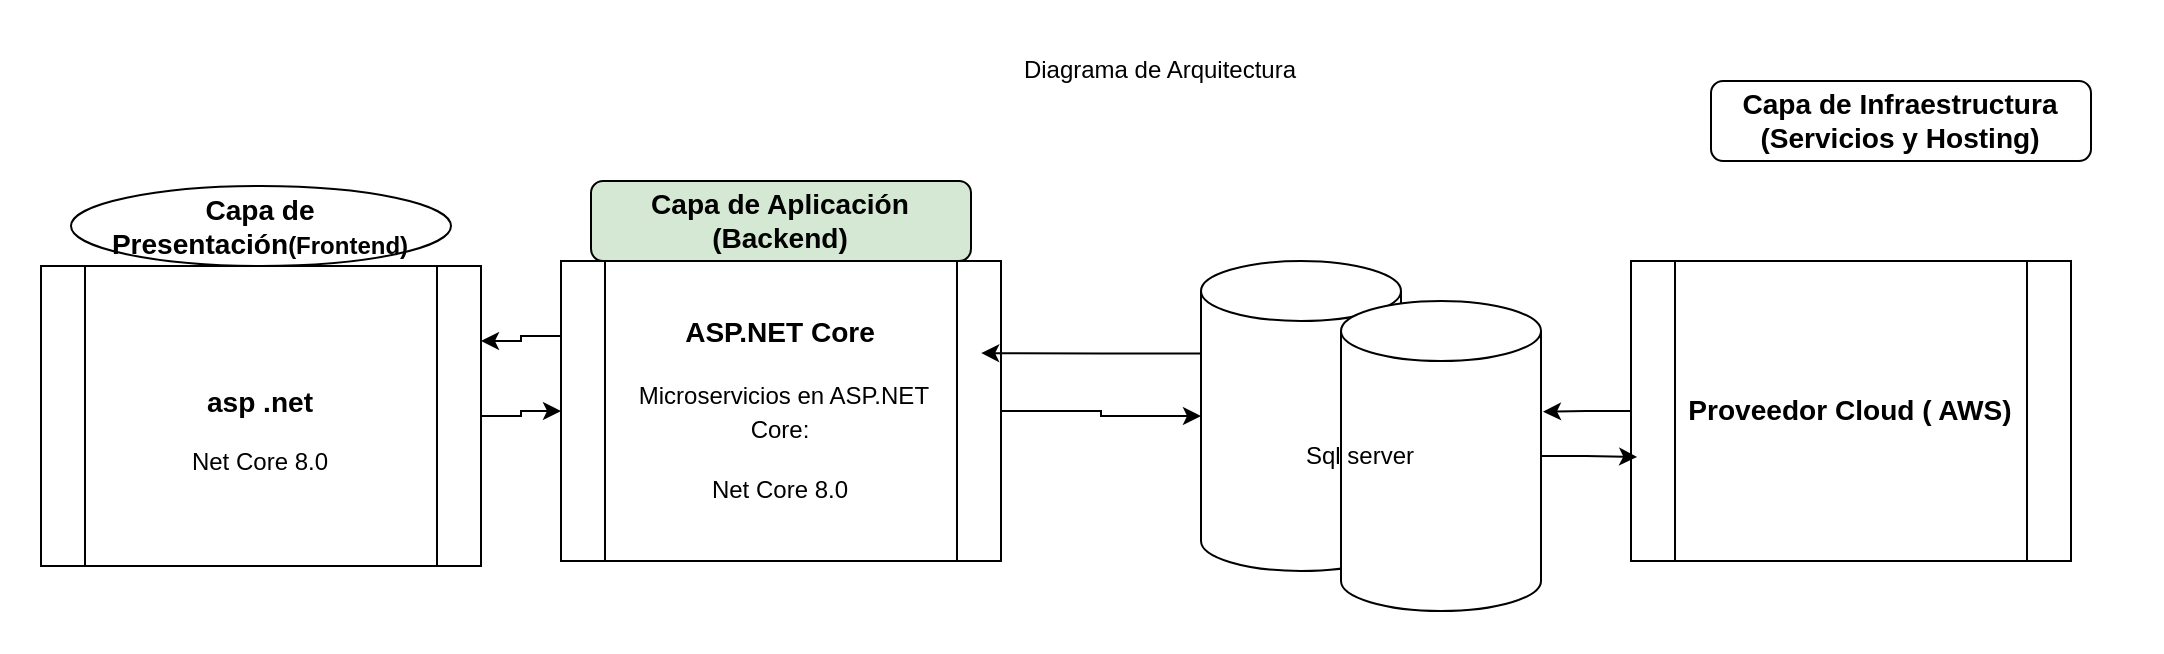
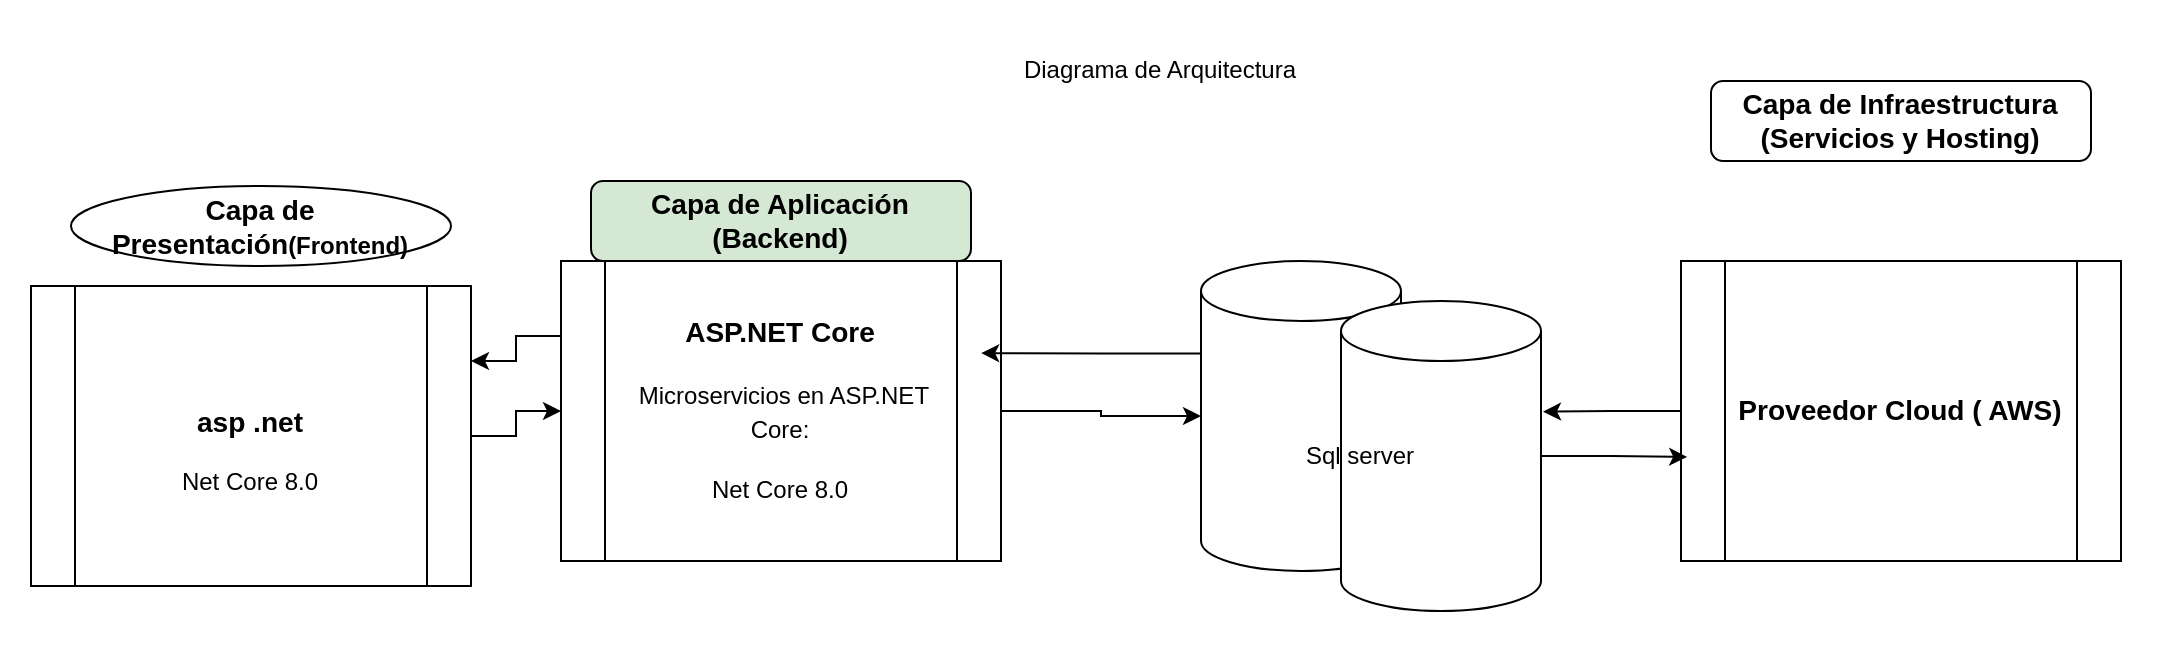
node "Proveedor Cloud ( AWS)": moved (1851, 411) -> (1901, 411)
node "asp .net Net Core 8.0": moved (261, 416) -> (251, 436)
